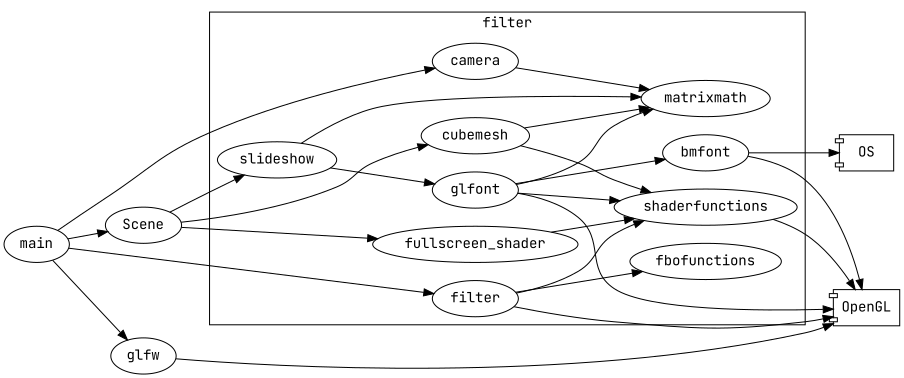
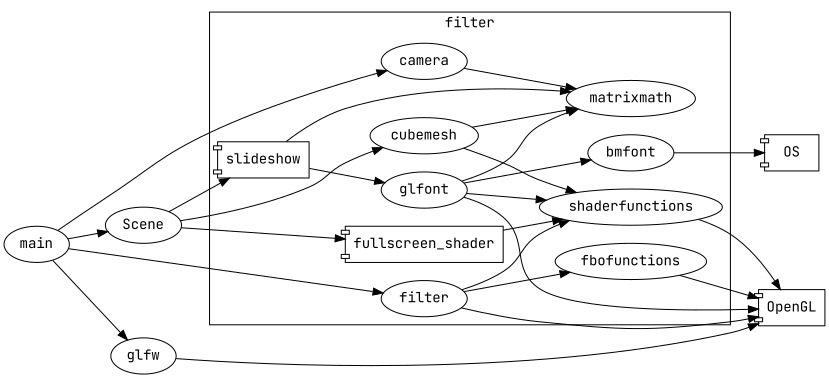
node "slideshow": shape ellipse -> component
edge "bmfont" -> "OpenGL": now "fbofunctions" -> "OpenGL"
node "fullscreen_shader": shape ellipse -> component
